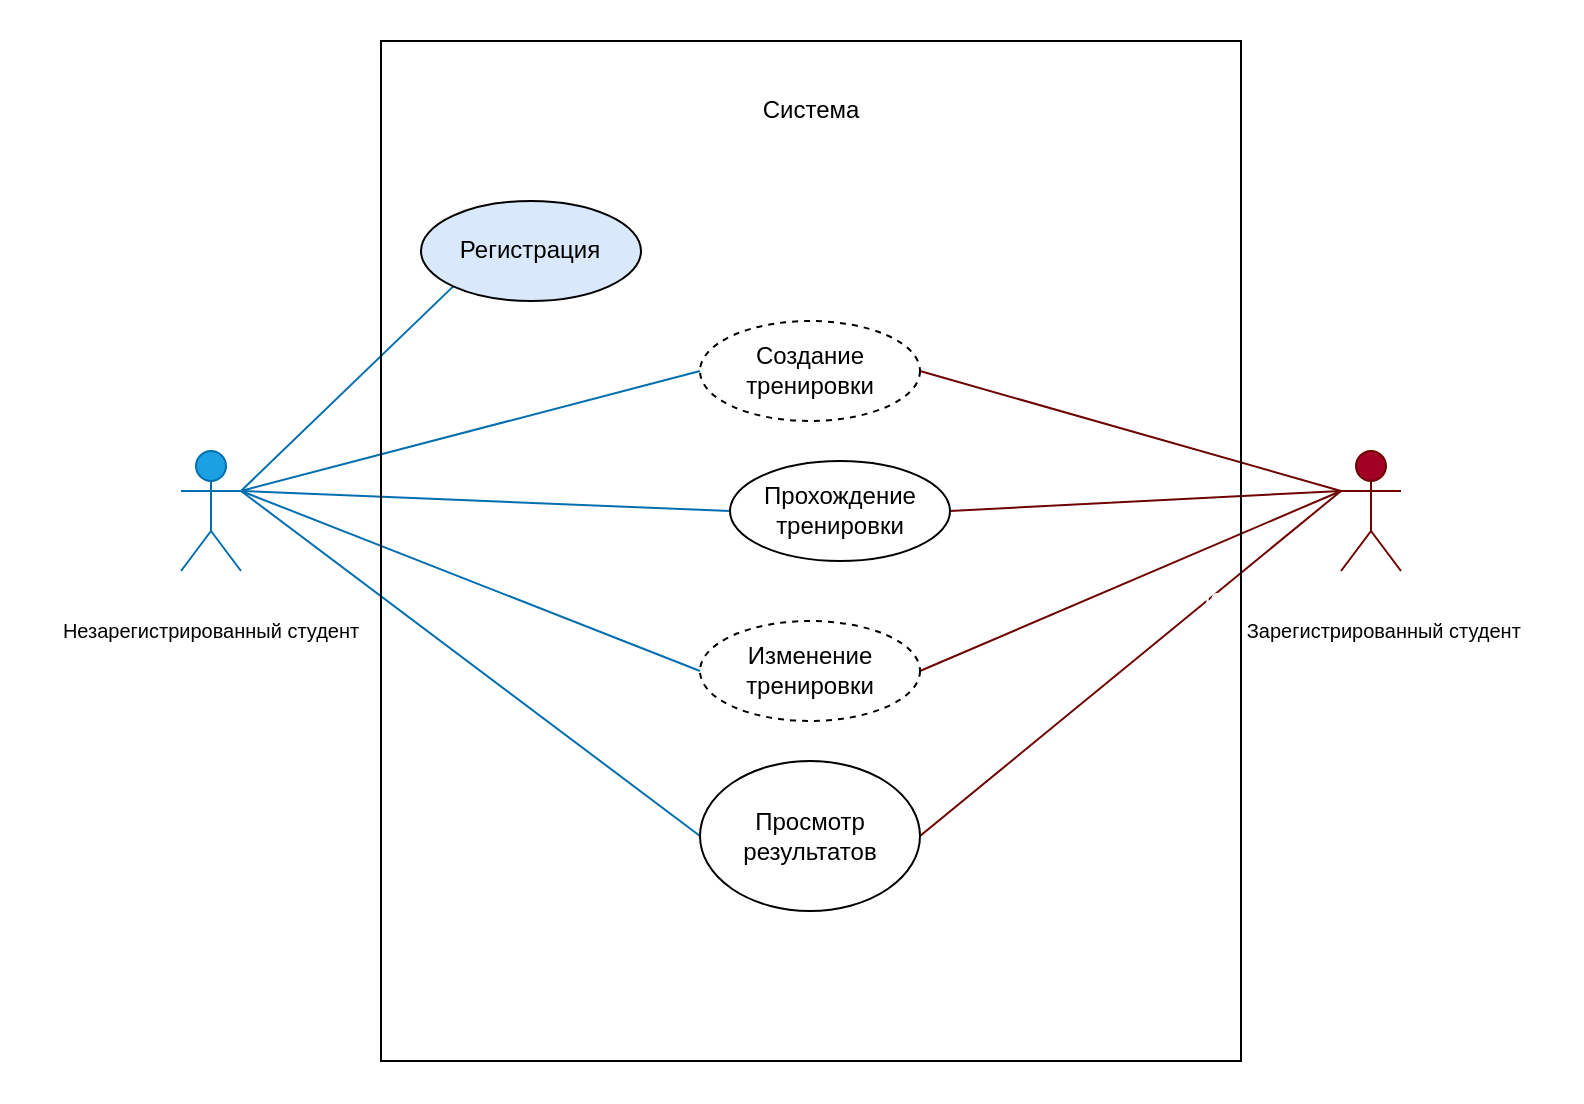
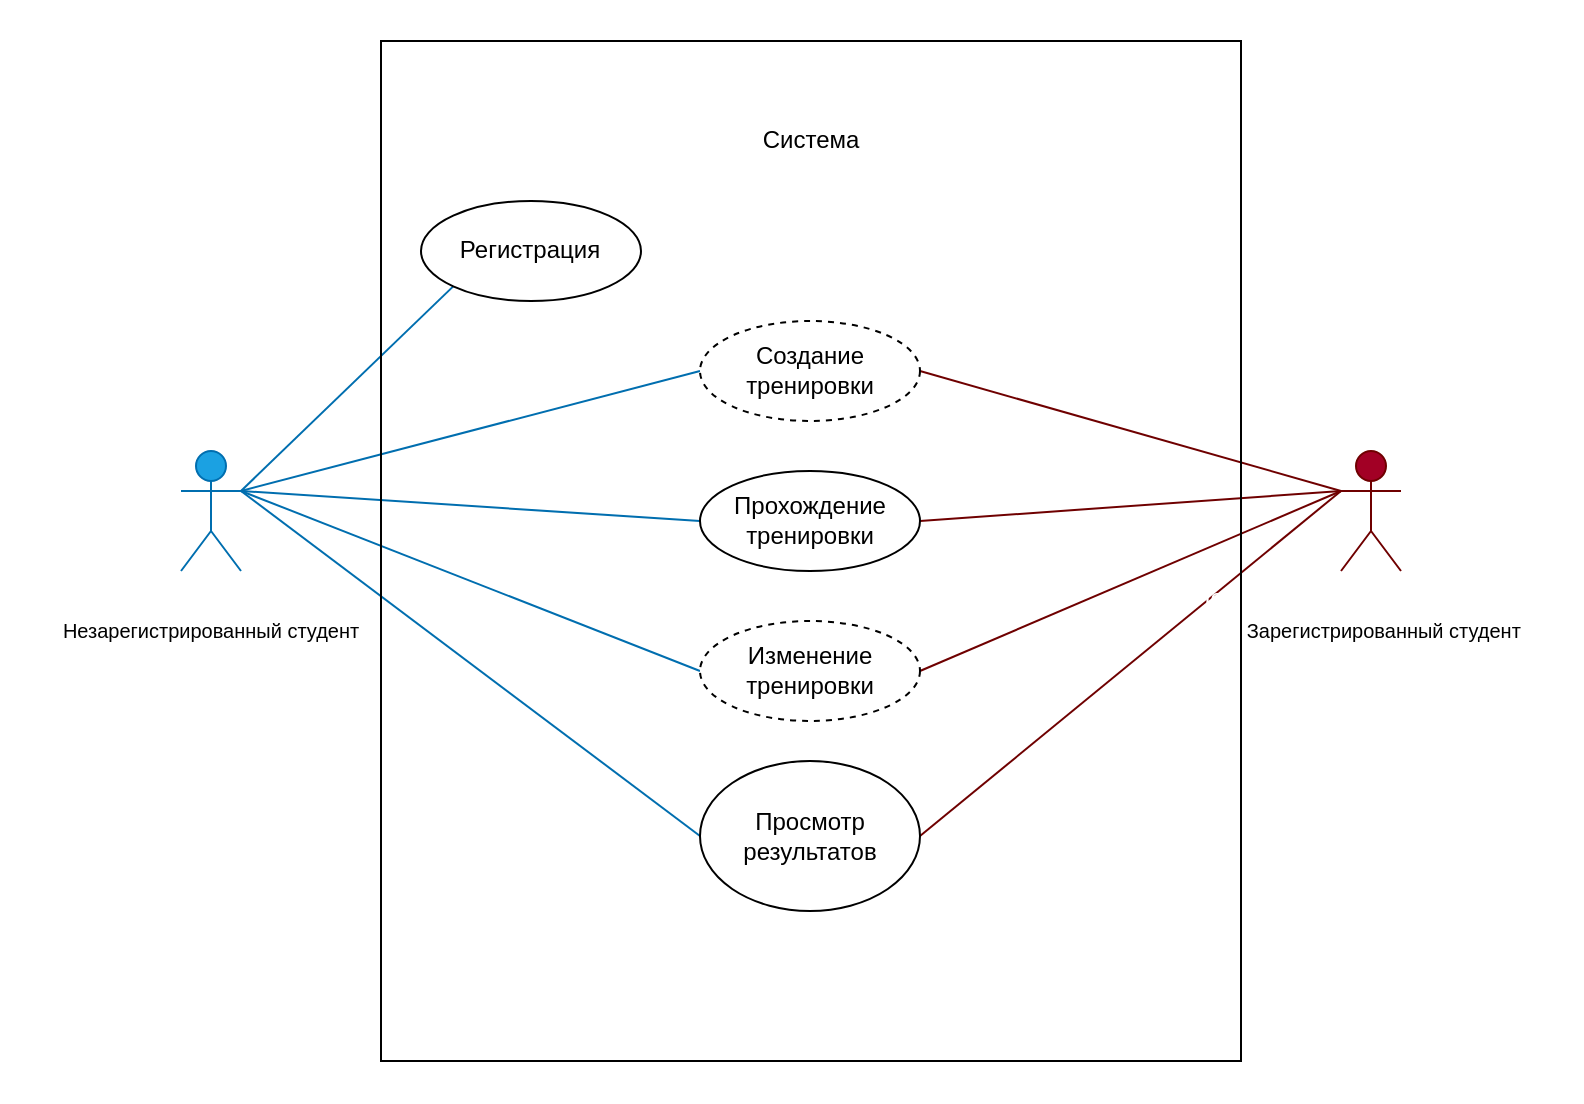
node "Система": moved (810, 111) -> (810, 141)
node "Регистрация": fillcolor #dae8fc -> #ffffff
node "Прохождение тренировки": moved (840, 511) -> (810, 521)
